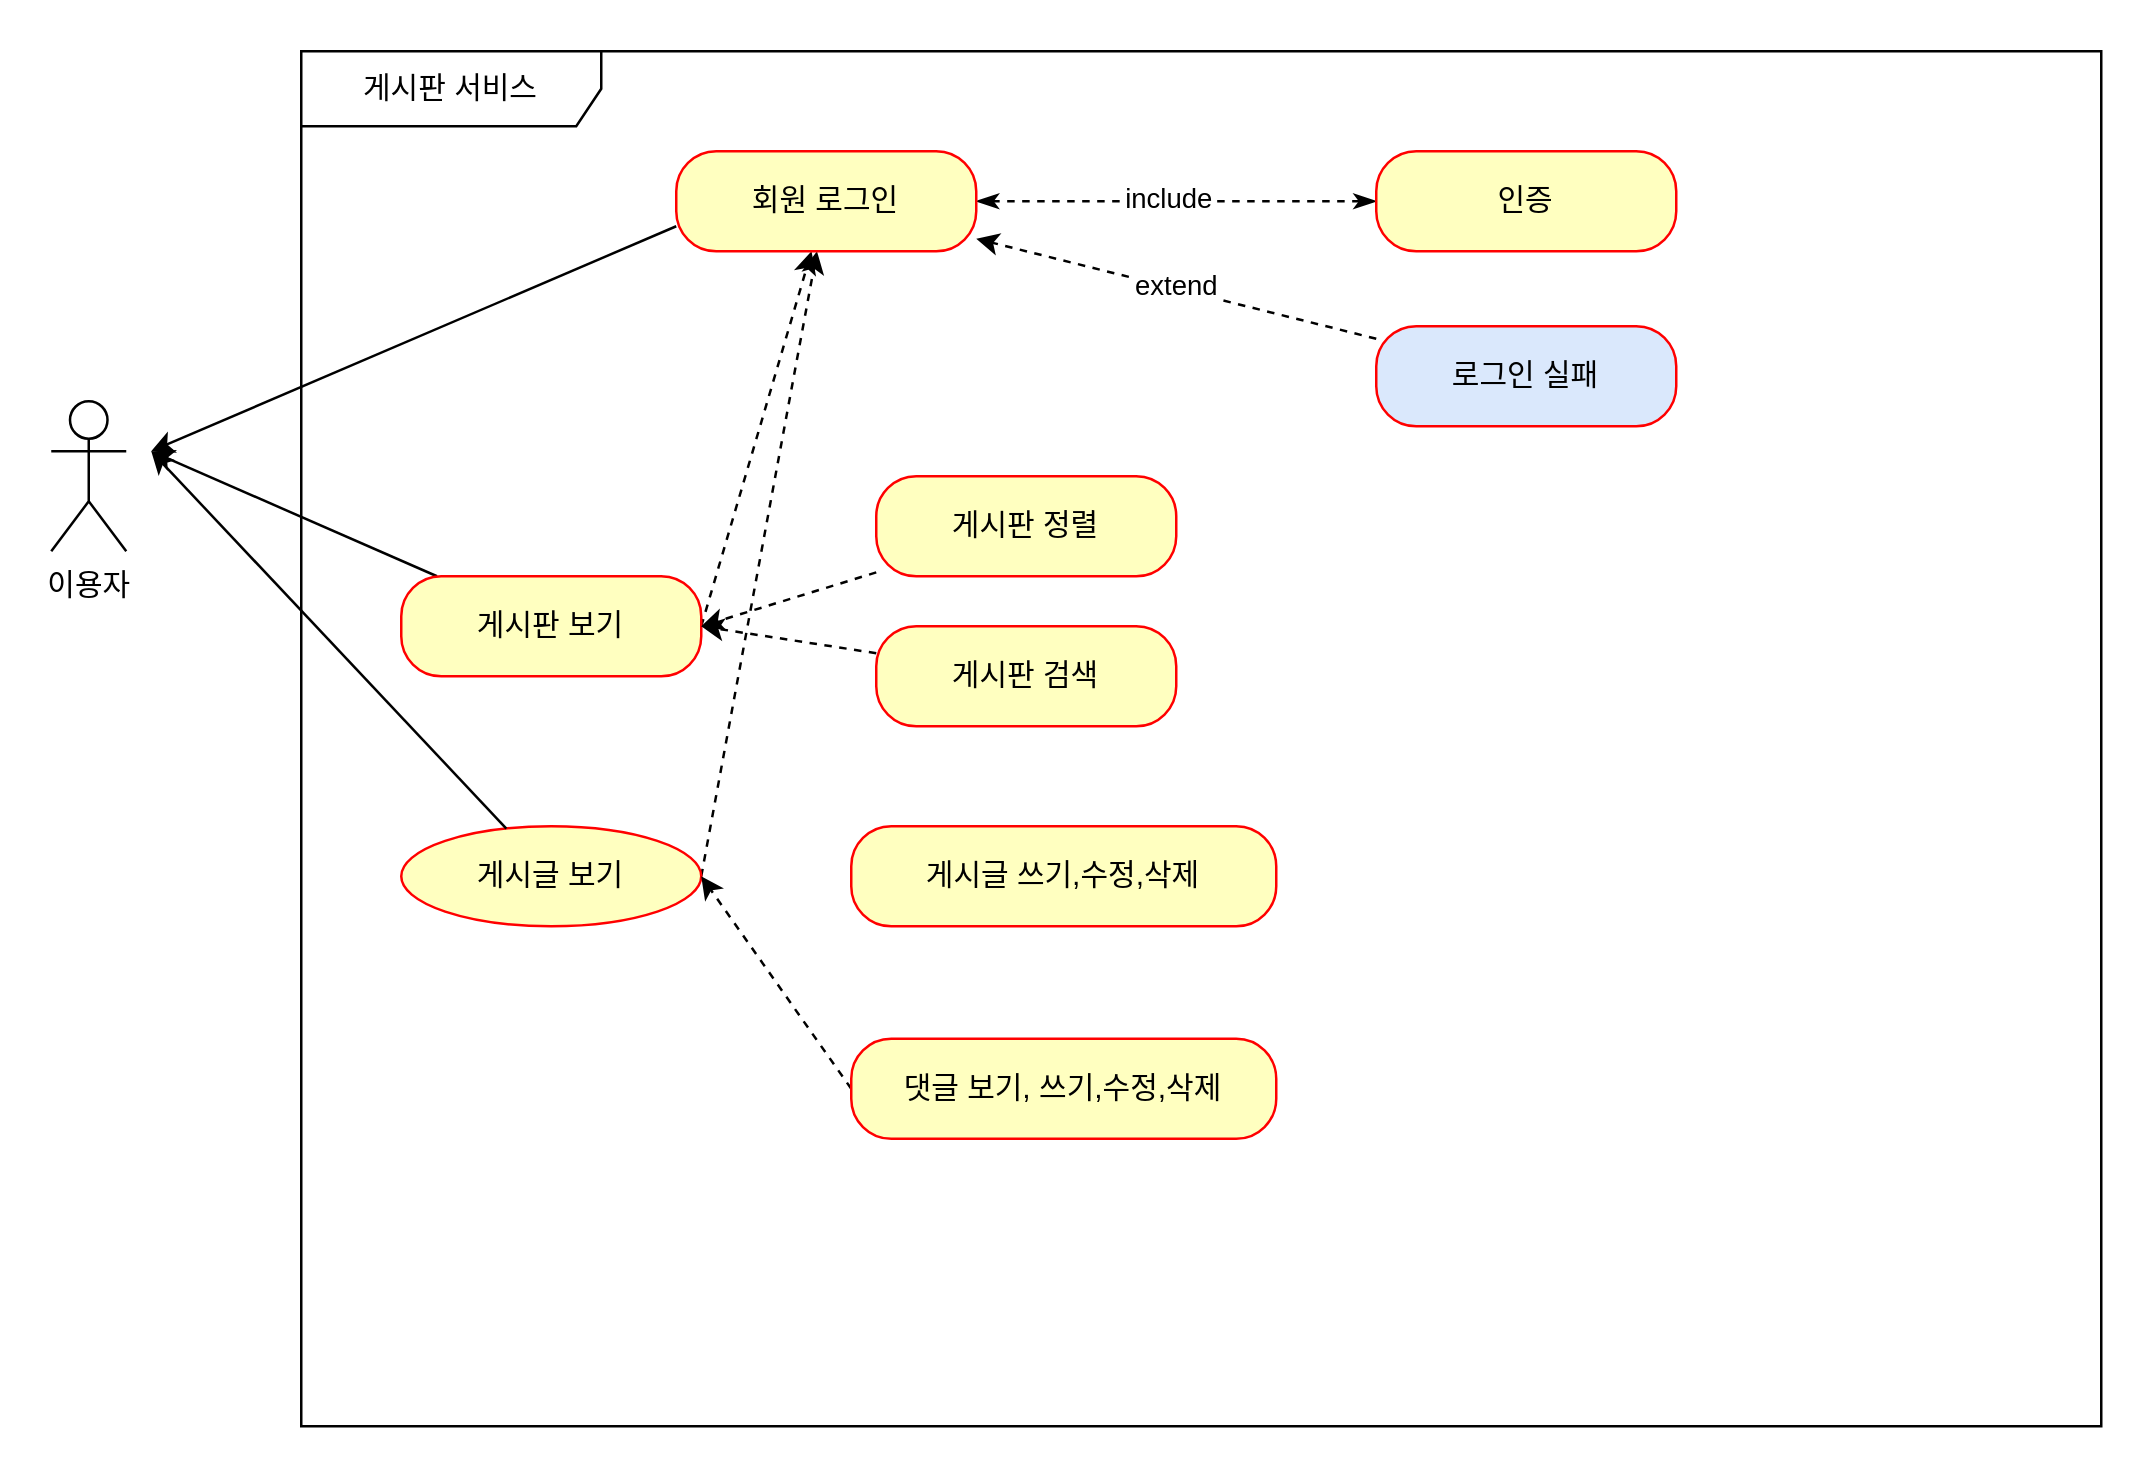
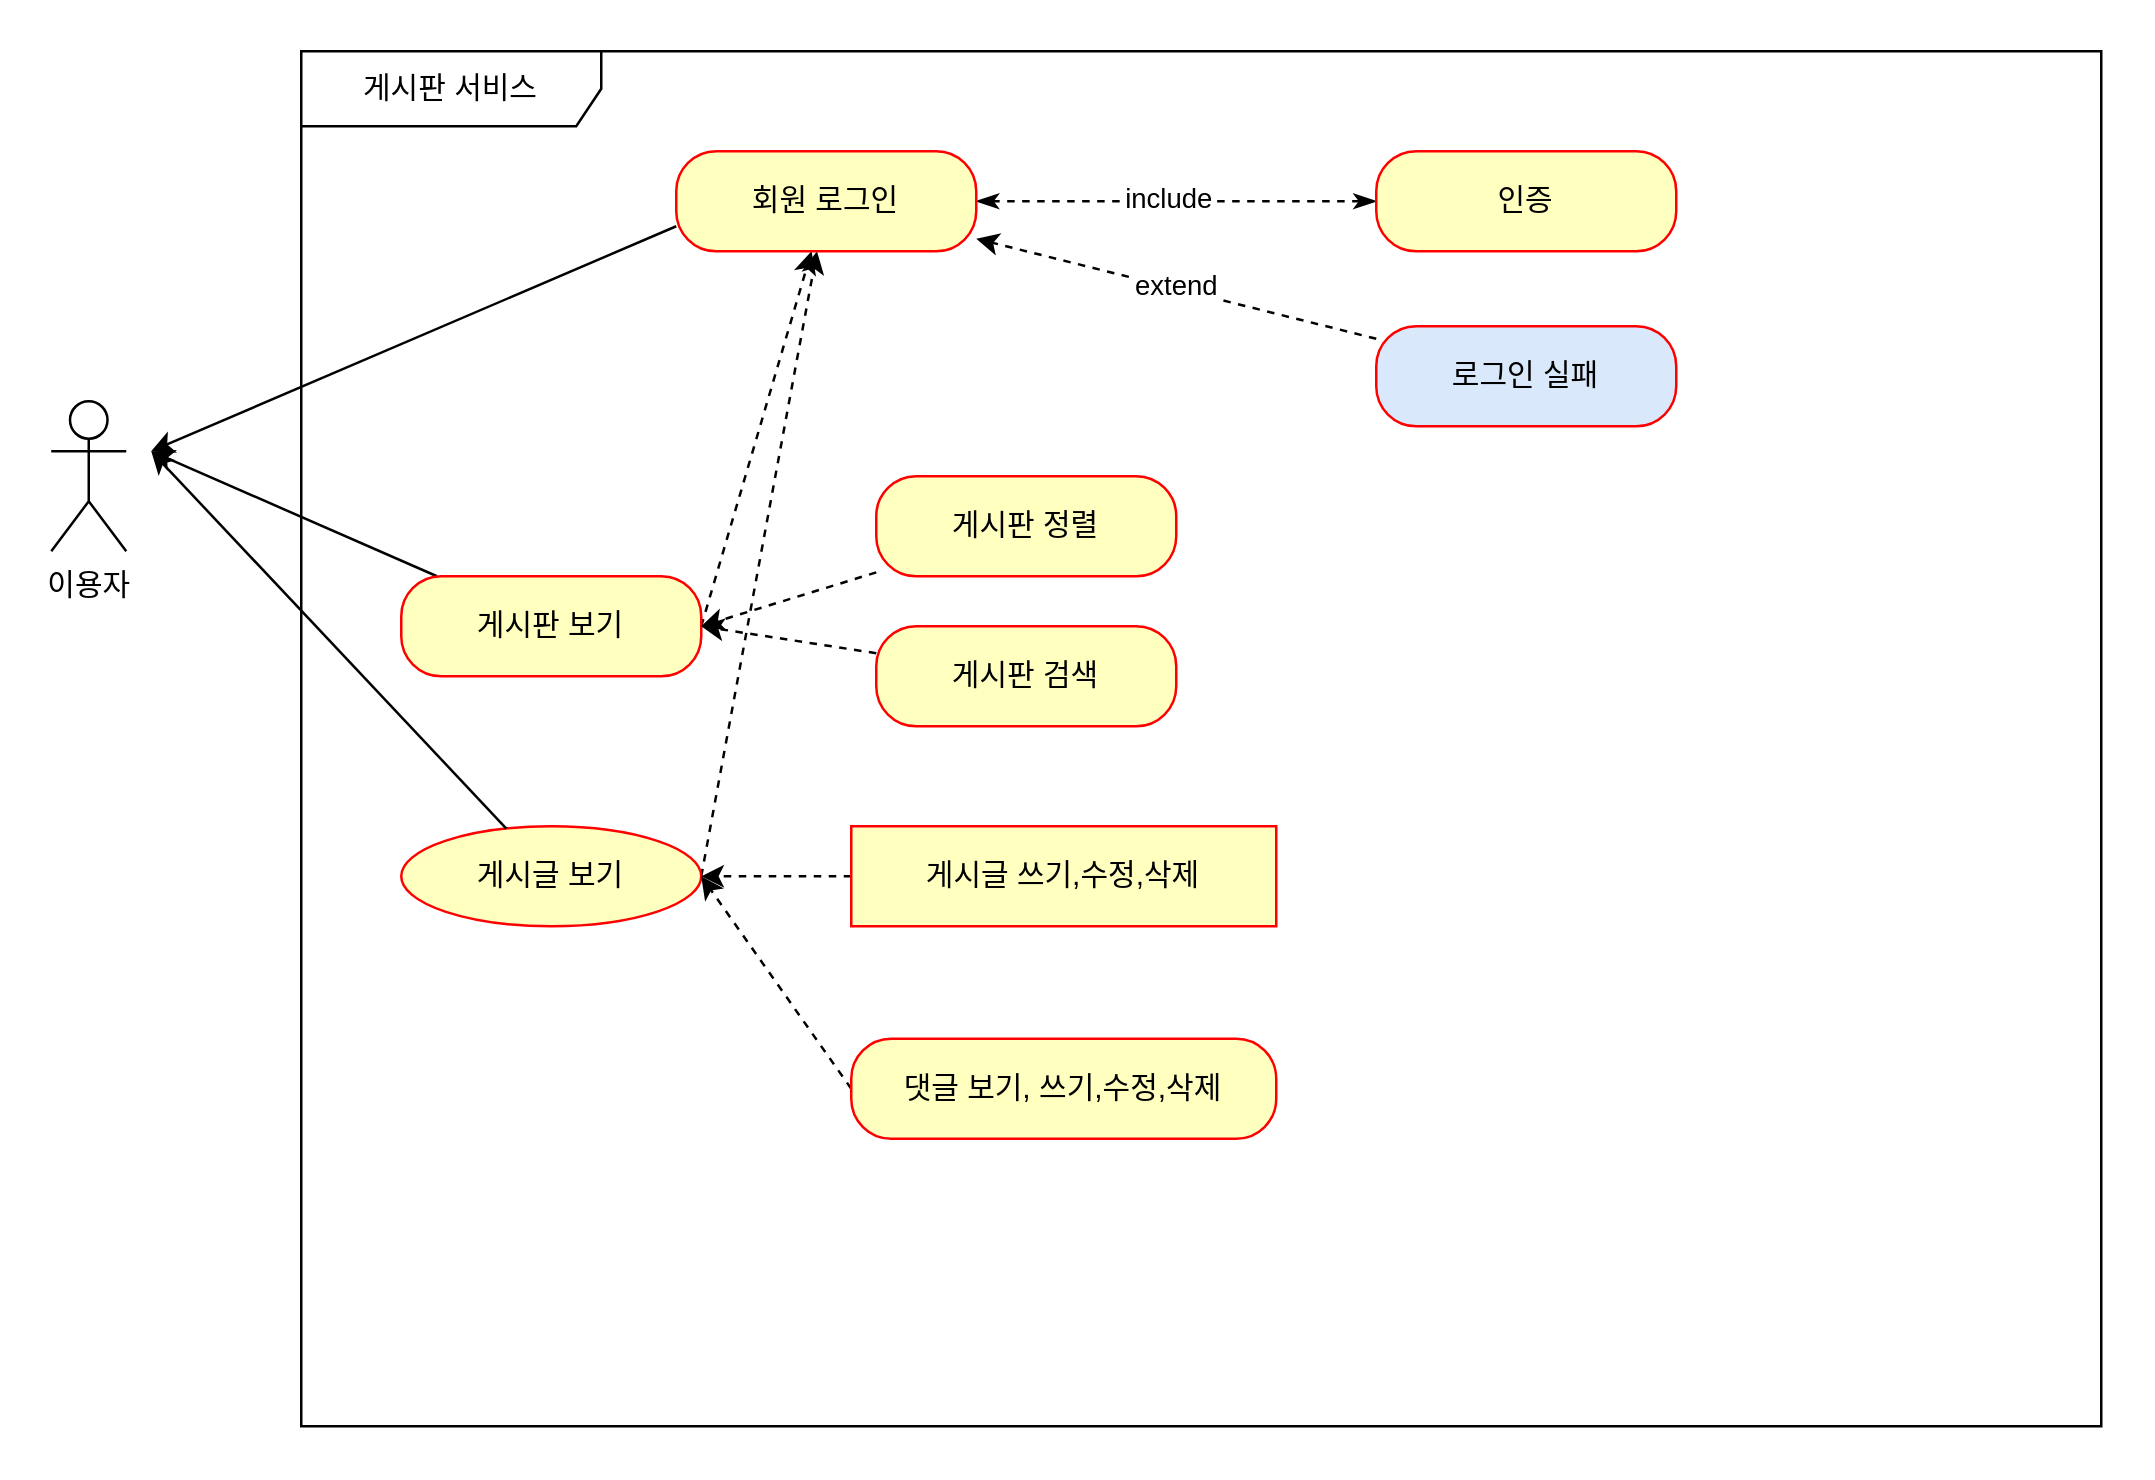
edge "게시글 쓰기,수정,삭제" -> "게시글 보기": added
node "게시글 쓰기,수정,삭제": shape rounded rectangle -> rectangle
